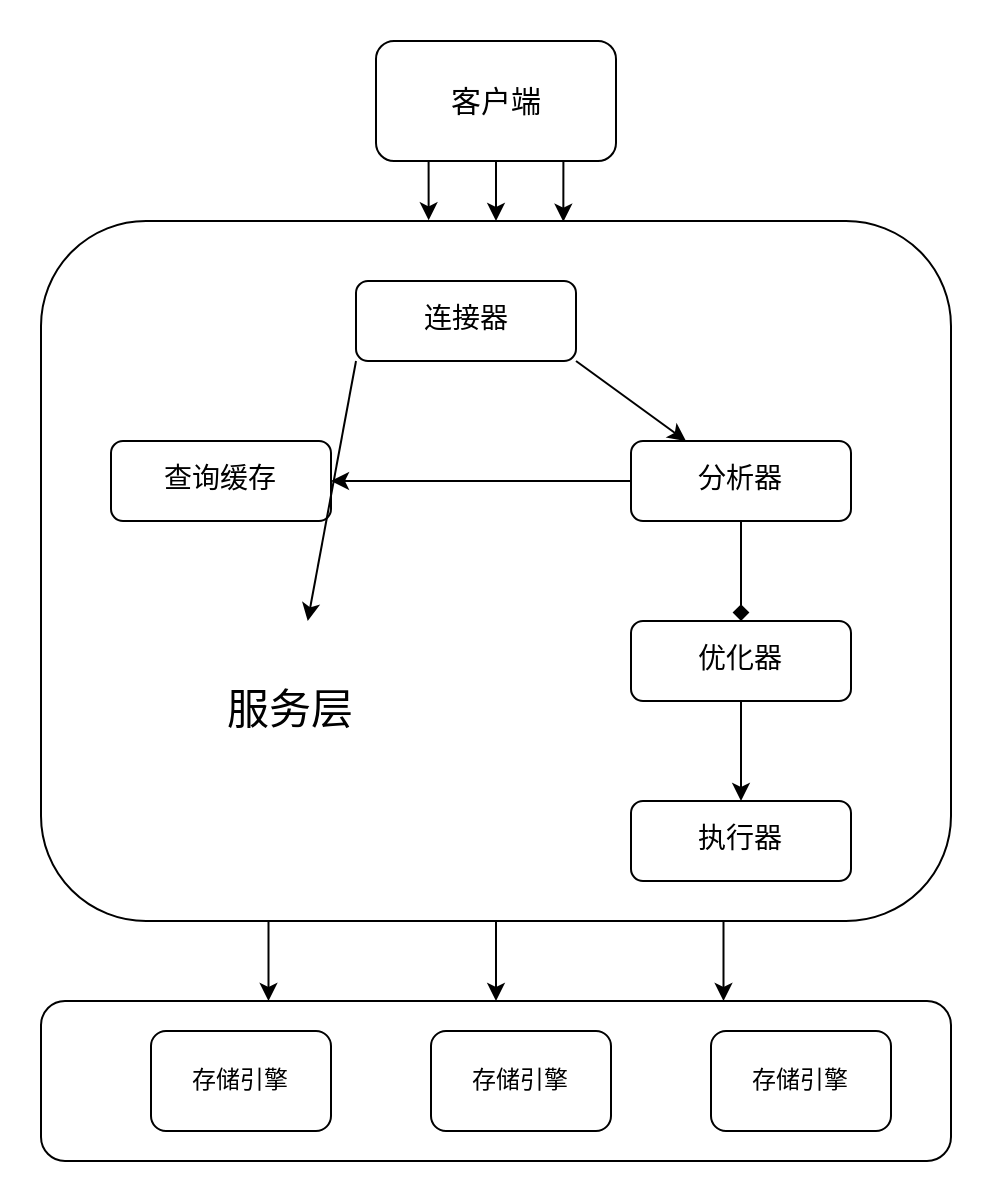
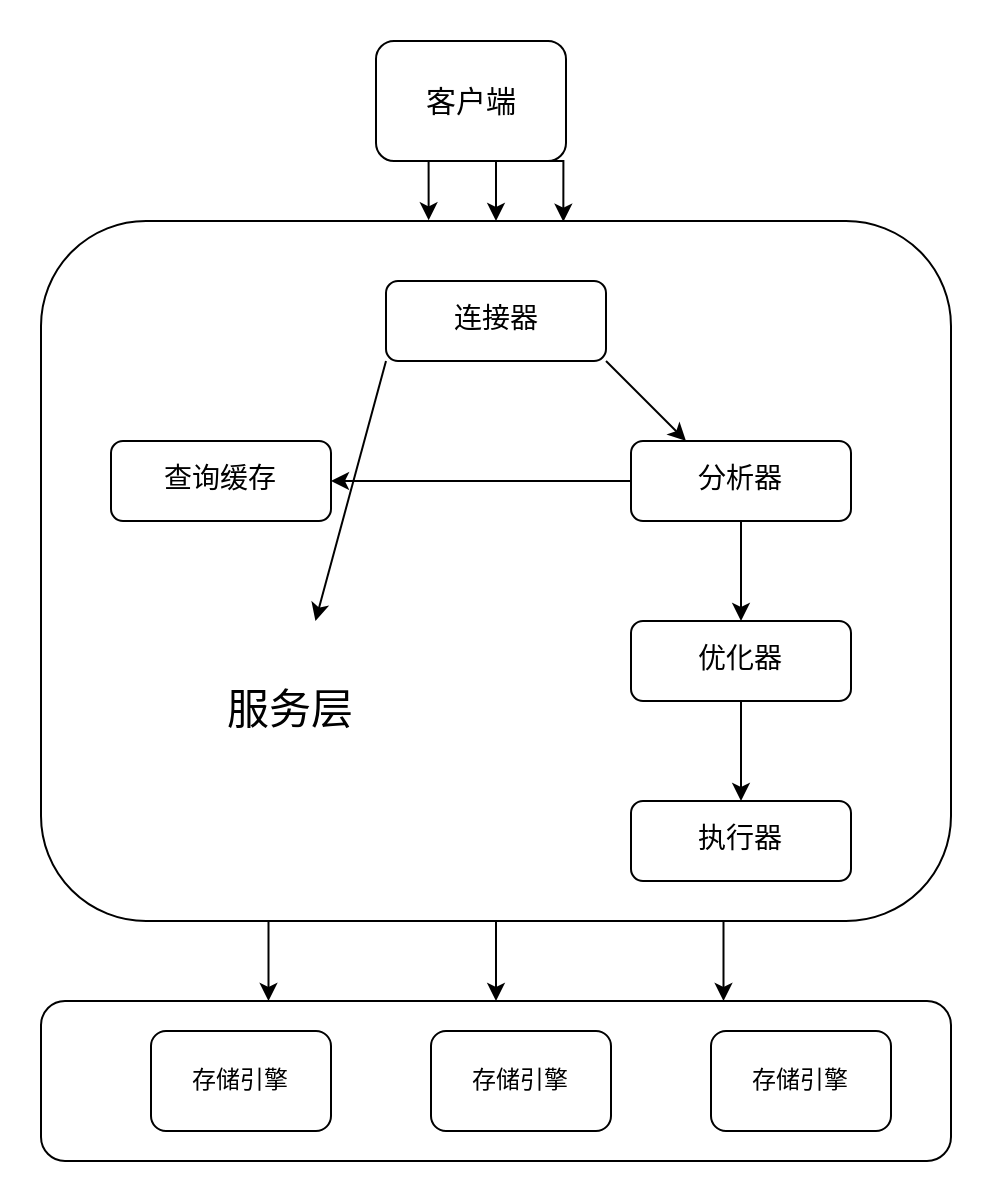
node "客户端": size 240x120 -> 190x120
node "连接器": moved (466, 321) -> (496, 321)
edge "分析器" -> "优化器": arrowhead diamond -> classic
